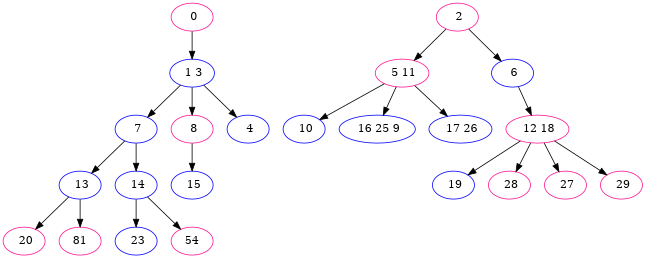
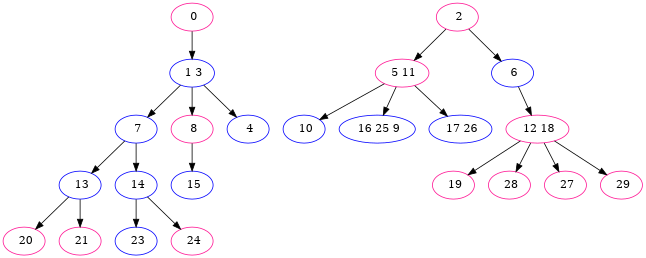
node "19": color blue -> deeppink
node "81": label "81" -> "21"
node "54": label "54" -> "24"
